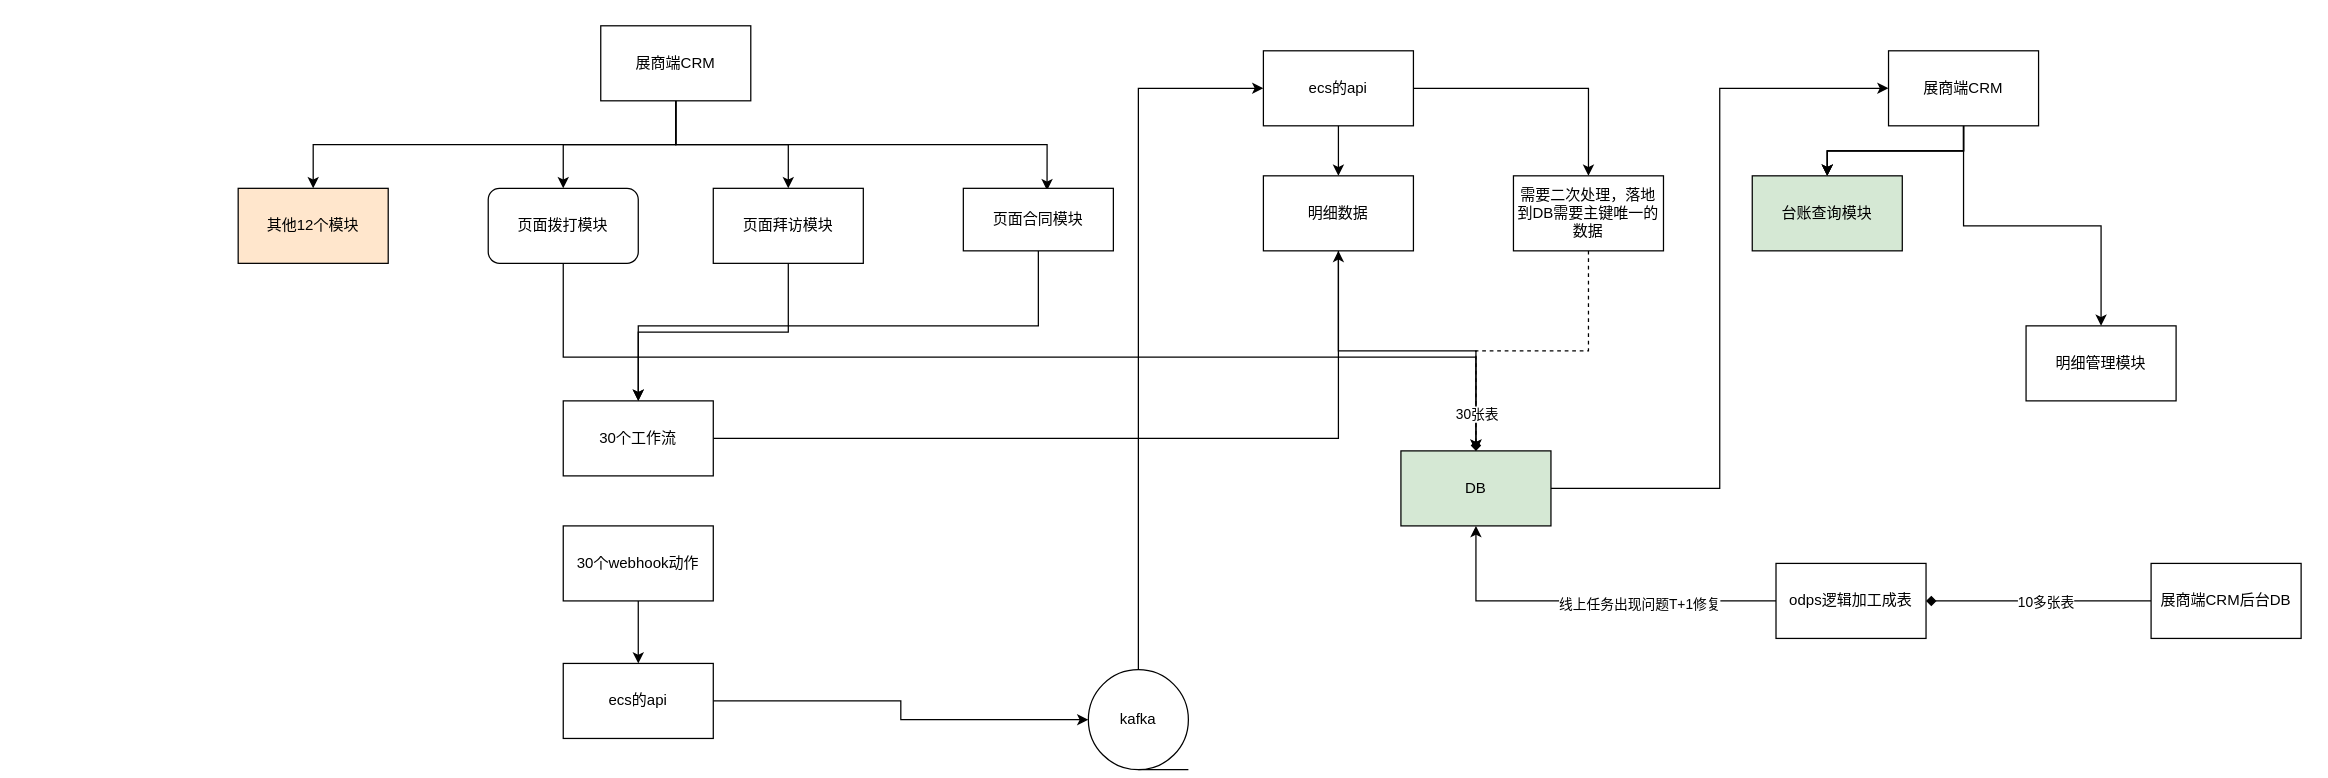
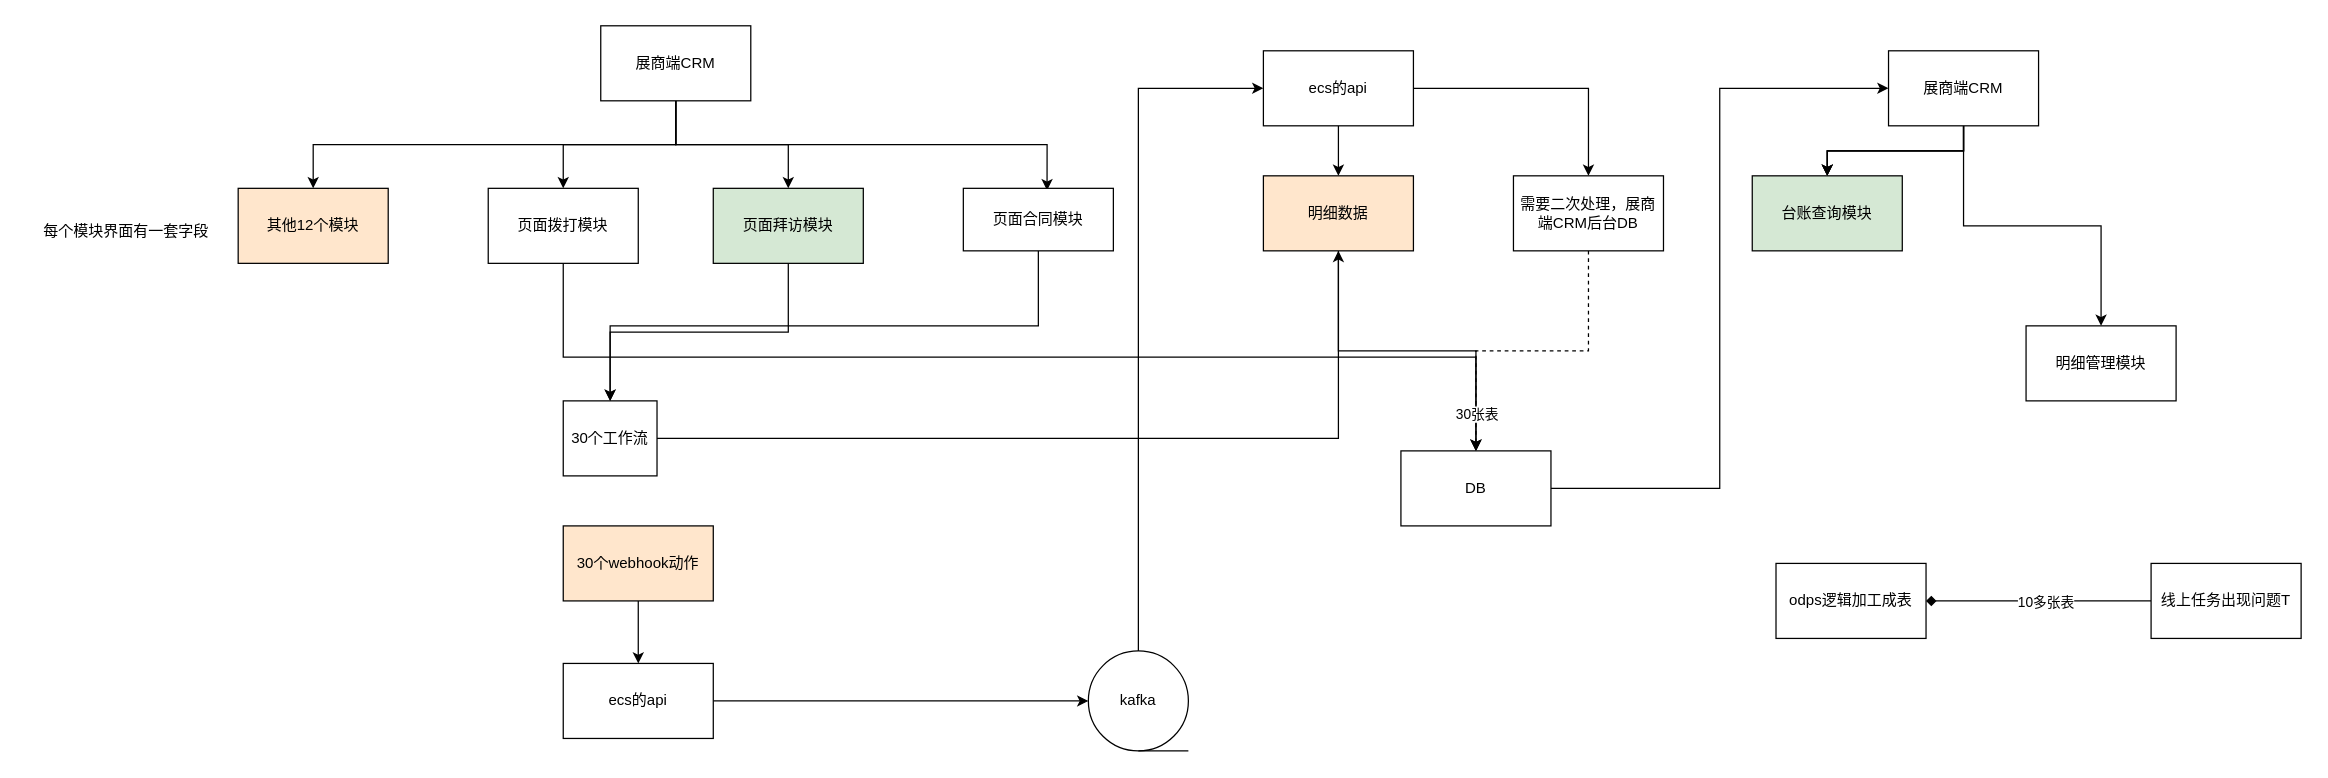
node "明细数据": fillcolor #ffffff -> #ffe6cc
node "需要二次处理，落地到DB需要主键唯一的数据": label "需要二次处理，落地到DB需要主键唯一的数据" -> "需要二次处理，展商端CRM后台DB"
node "页面拨打模块": shape rounded rectangle -> rectangle
node "页面拜访模块": fillcolor #ffffff -> #d5e8d4
node "每个模块界面有一套字段": added
edge "明细数据" -> "DB": arrowhead diamond -> classic
node "30个工作流": size 150x75 -> 94x75
node "DB": fillcolor #d5e8d4 -> #ffffff
node "30个webhook动作": fillcolor #ffffff -> #ffe6cc
edge "odps逻辑加工成表" -> "DB": removed, label "线上任务出现问题T+1修复"
node "展商端CRM后台DB": label "展商端CRM后台DB" -> "线上任务出现问题T"
node "kafka": moved (1138, 719) -> (1138, 701)
